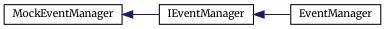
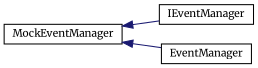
edge "EventManager" -> "IEventManager": now "EventManager" -> "MockEventManager"
